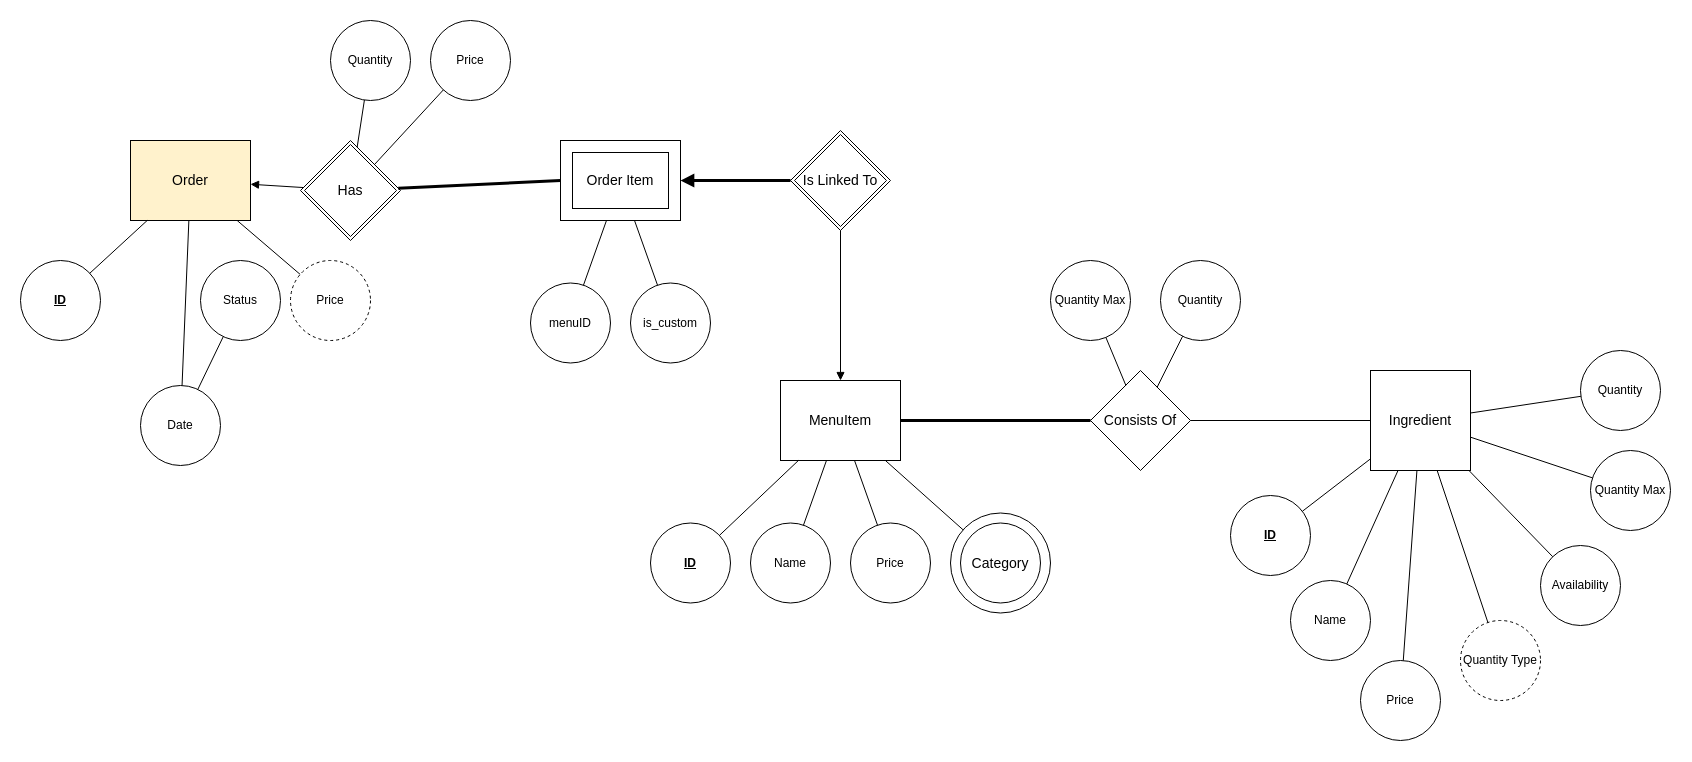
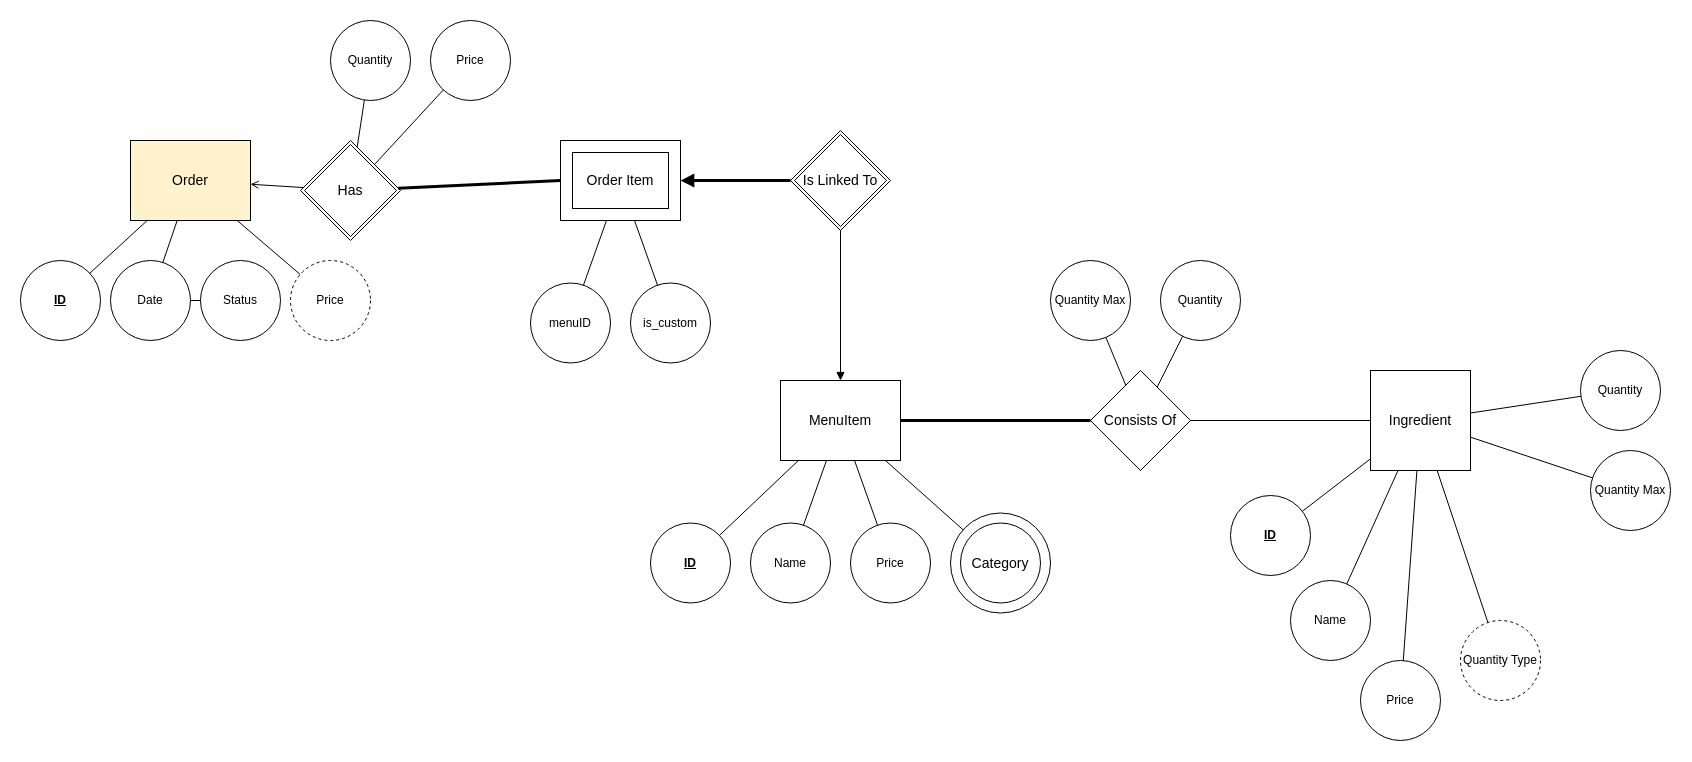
edge "Has" -> "Order": arrowhead block -> open
node "Date": moved (181, 426) -> (151, 301)
edge "Ingredient" -- "Availability": removed
node "Availability": removed
